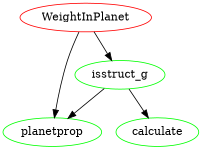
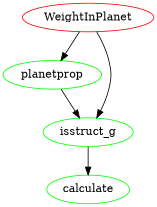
edge "isstruct_g" -> "planetprop": reversed
